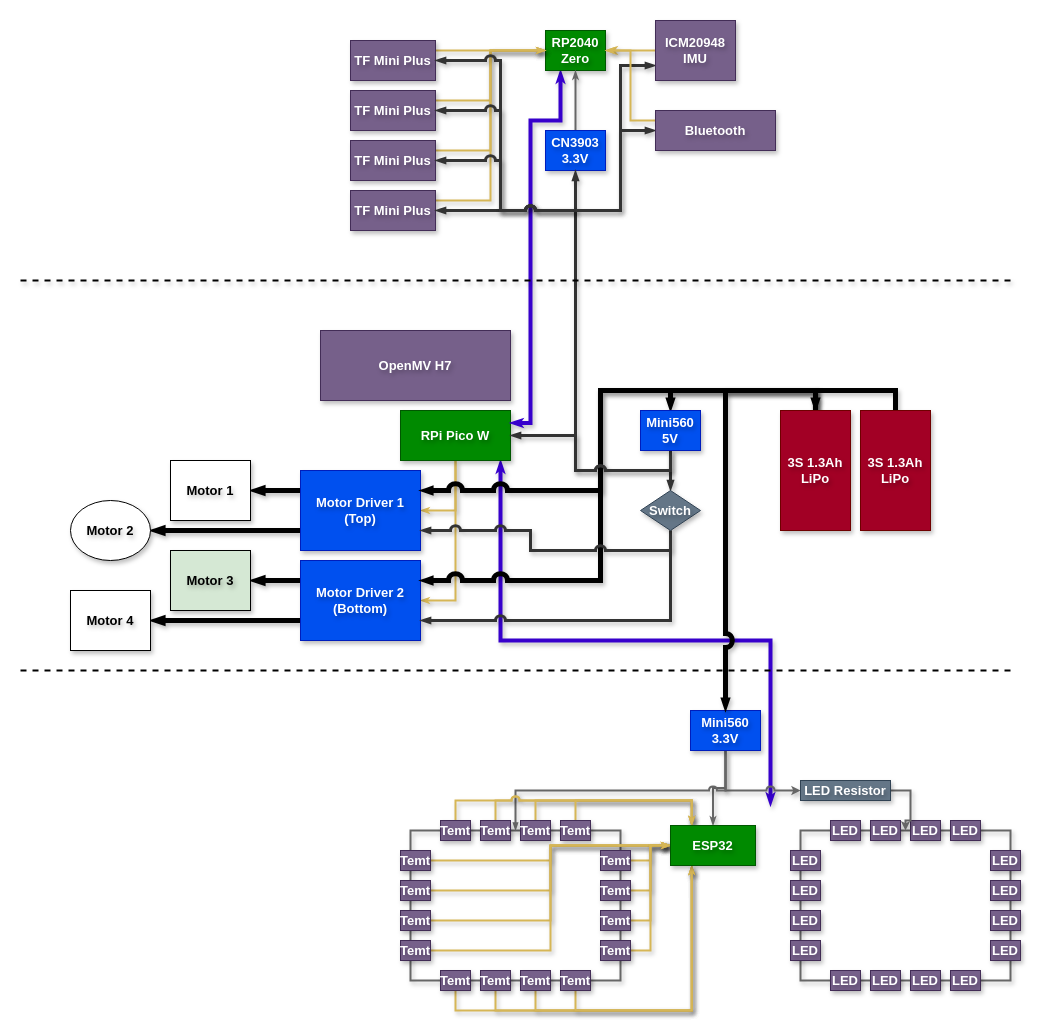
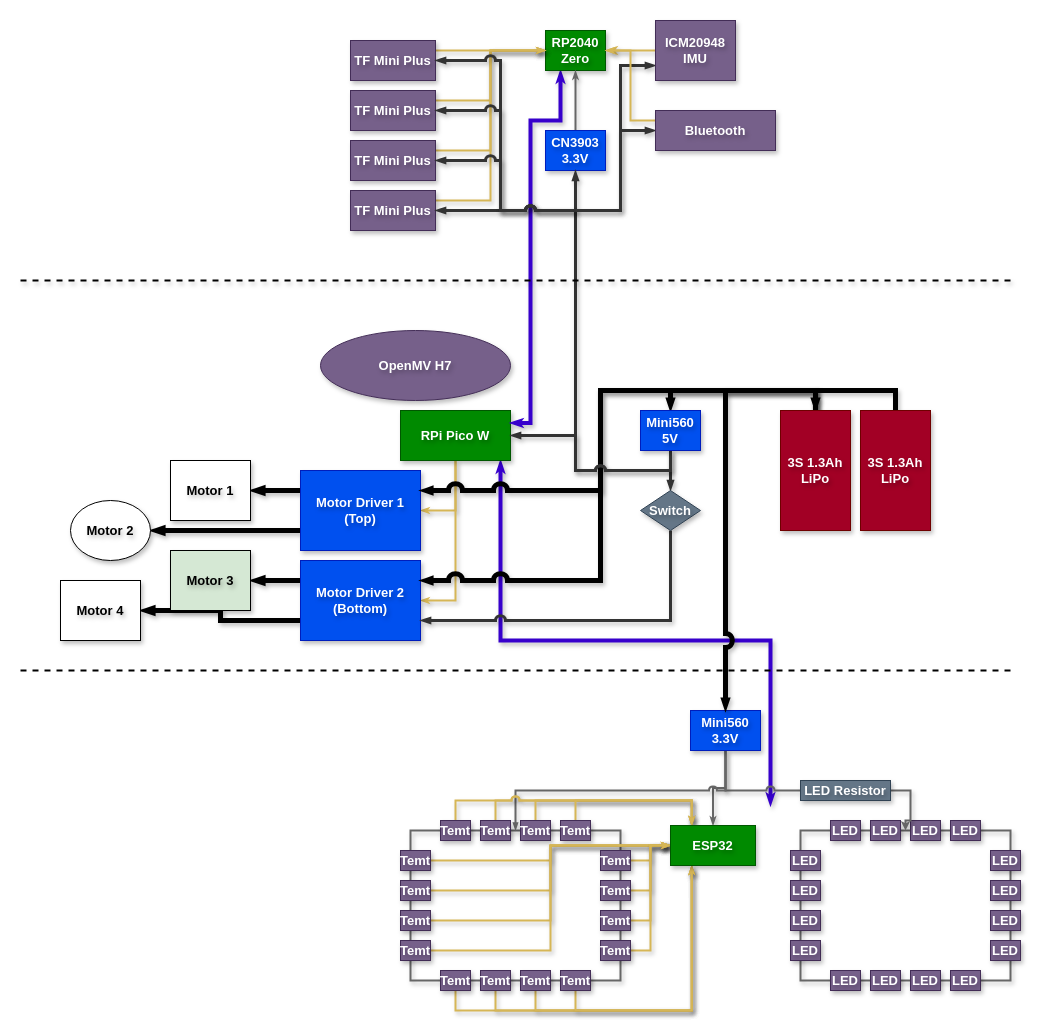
node "OpenMV H7": shape rectangle -> ellipse
edge "Switch" -> "Motor Driver 1 (Top)": removed
node "Motor 4": moved (111, 621) -> (101, 611)
edge "Mini560 3.3V" -> "LED Resistor": arrowhead classic -> none
